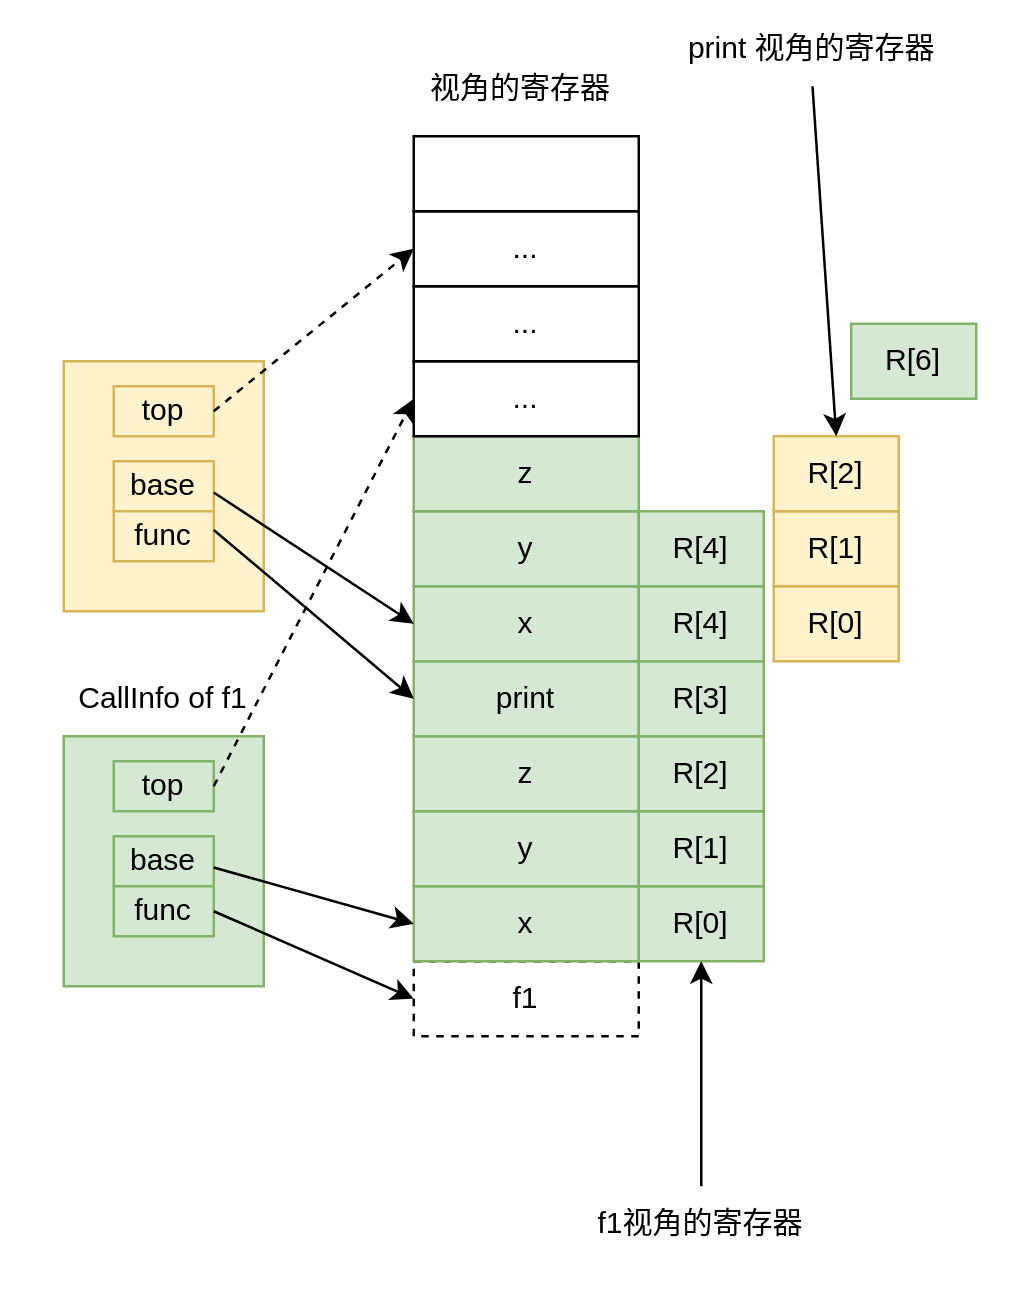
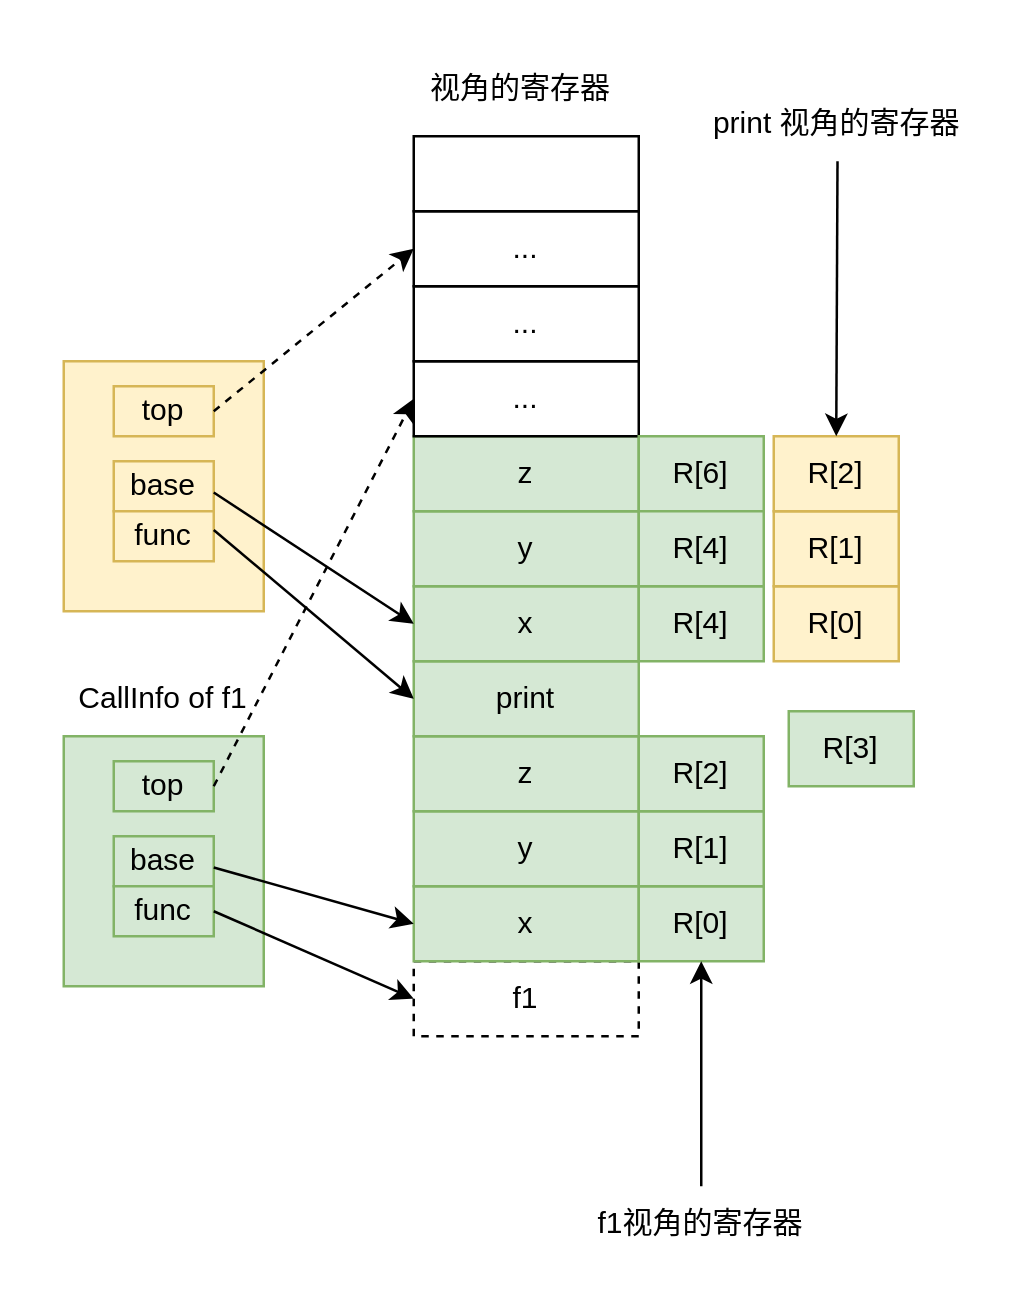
node "print 视角的寄存器": moved (813, 49) -> (838, 124)
node "R[6]": moved (914, 361) -> (701, 474)
node "R[3]": moved (701, 699) -> (851, 749)
